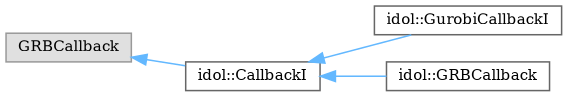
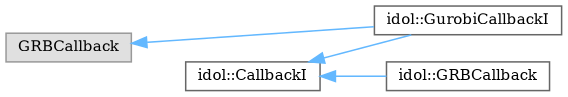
edge "idol::CallbackI" -> "GRBCallback": now "idol::GurobiCallbackI" -> "GRBCallback"
